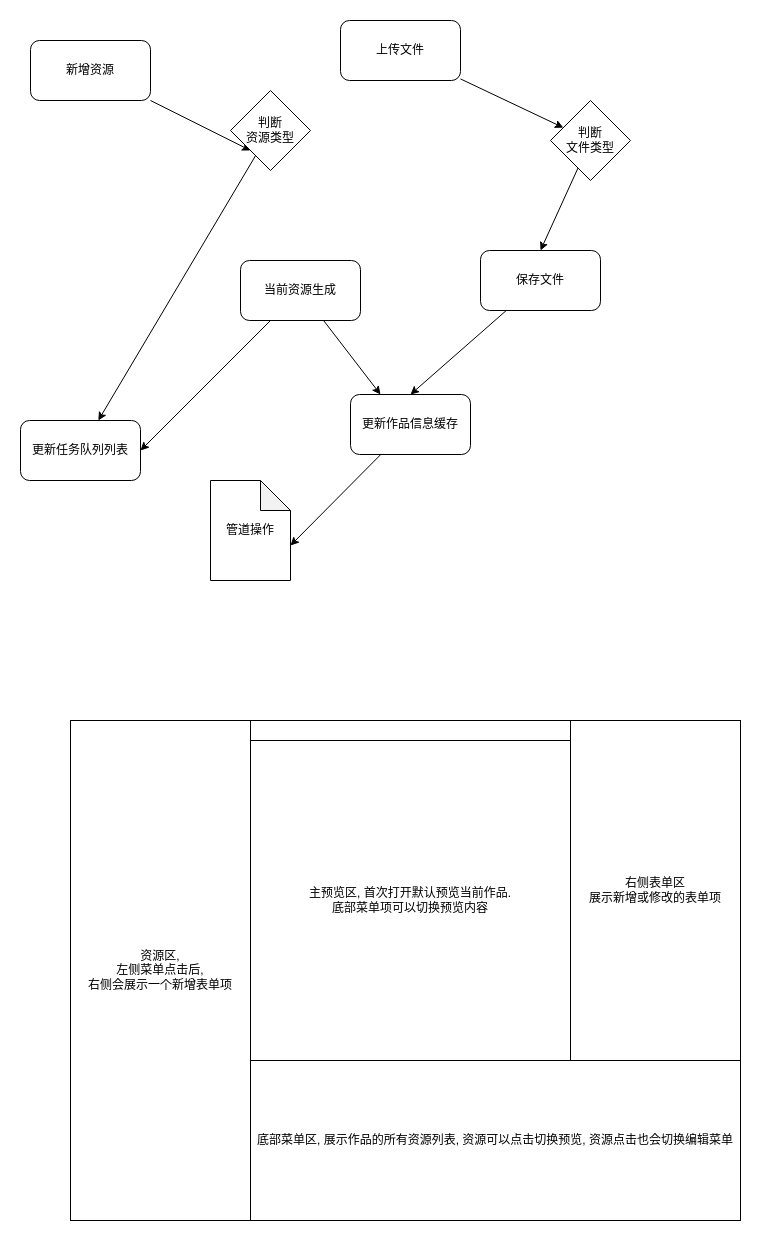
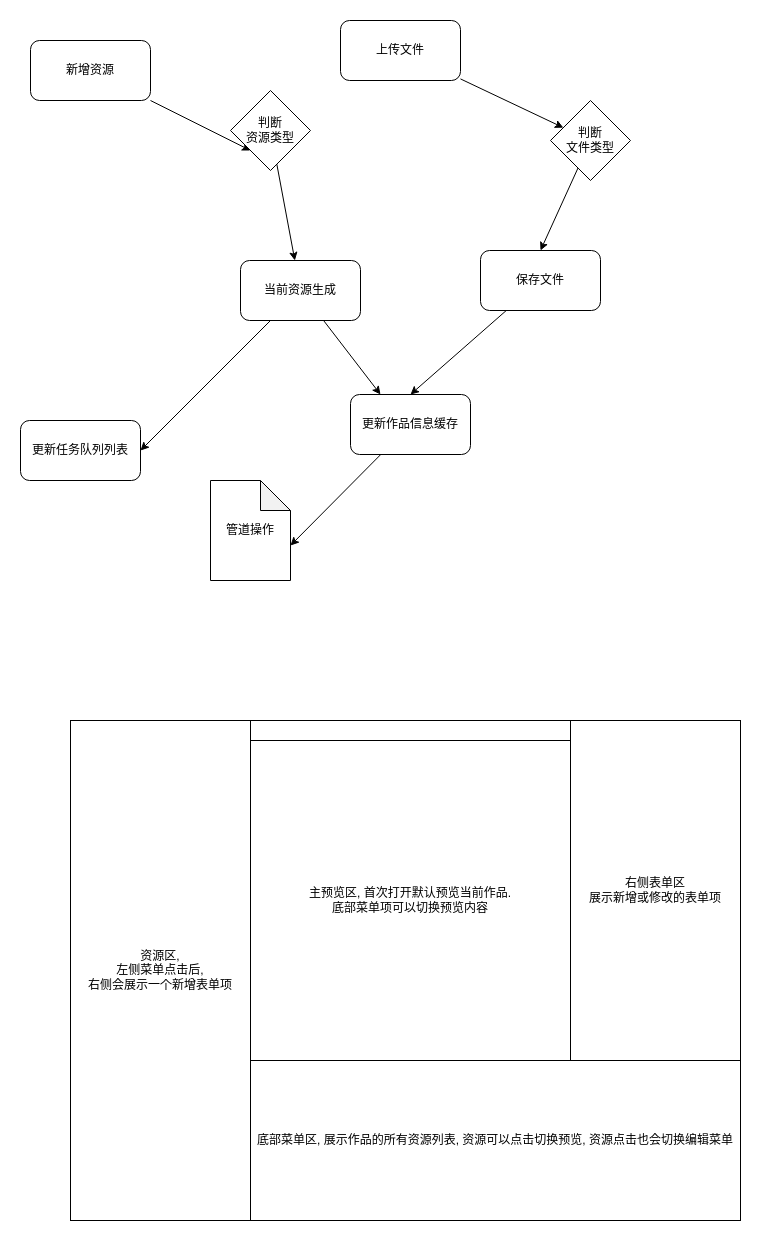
edge "判断 资源类型" -> "更新任务队列列表": now "判断 资源类型" -> "当前资源生成"
